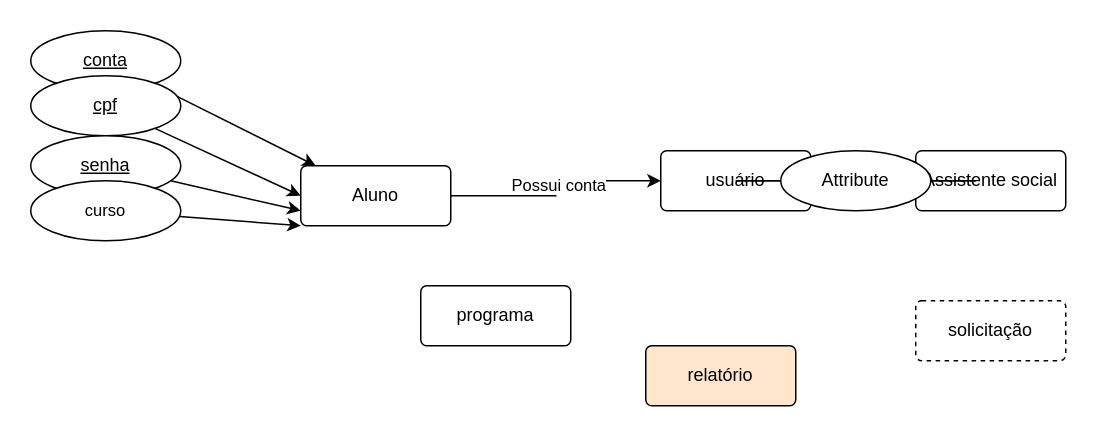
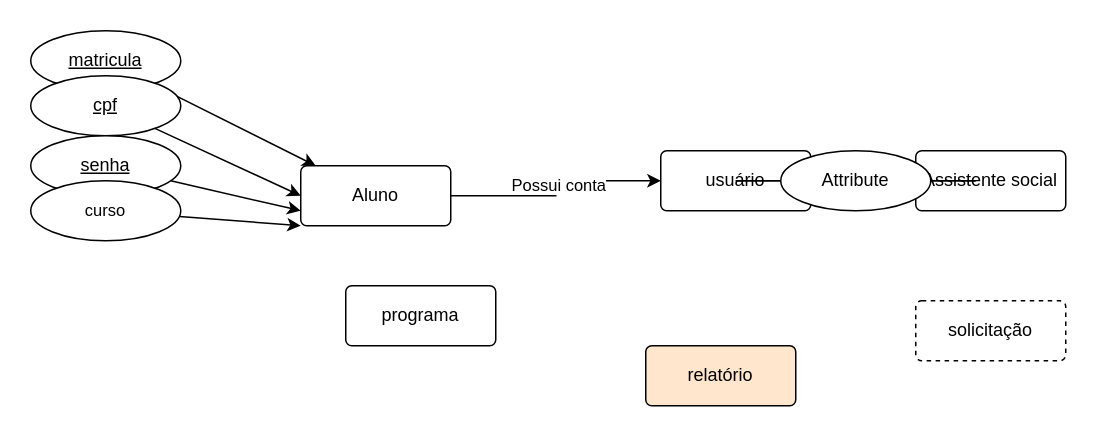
node "conta": label "conta" -> "matricula"
node "programa": moved (496, 316) -> (421, 316)
